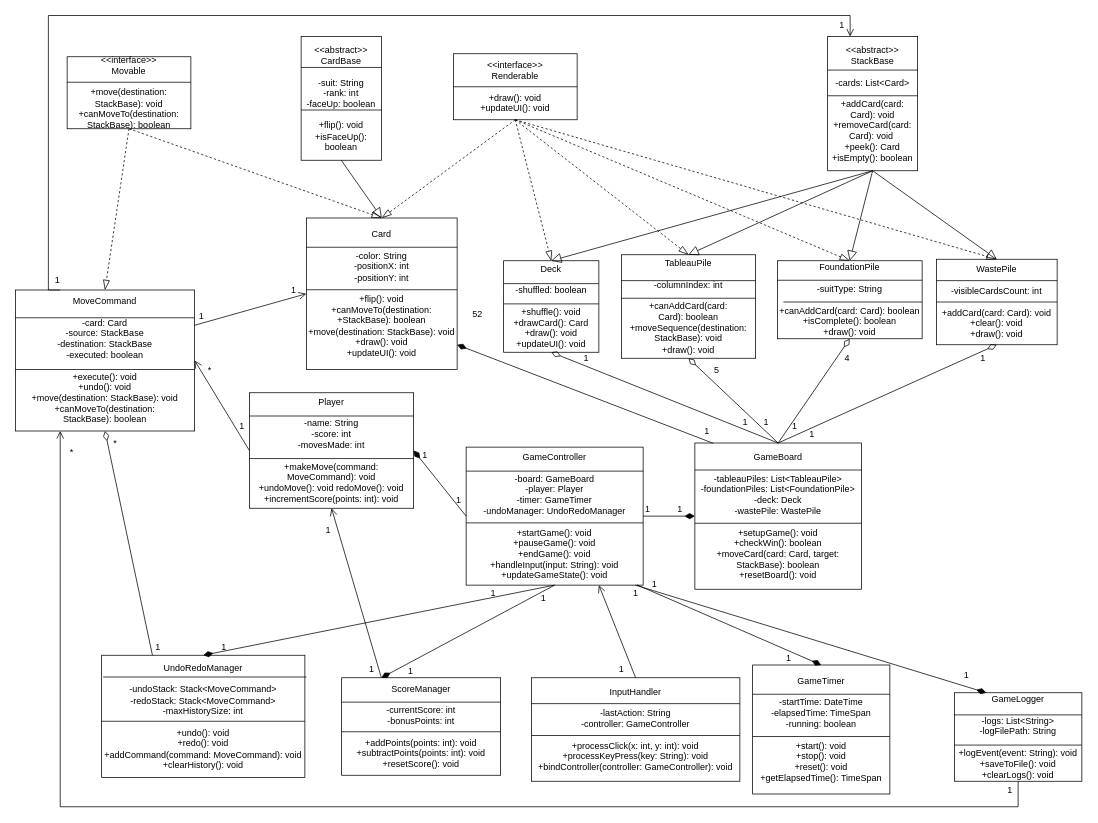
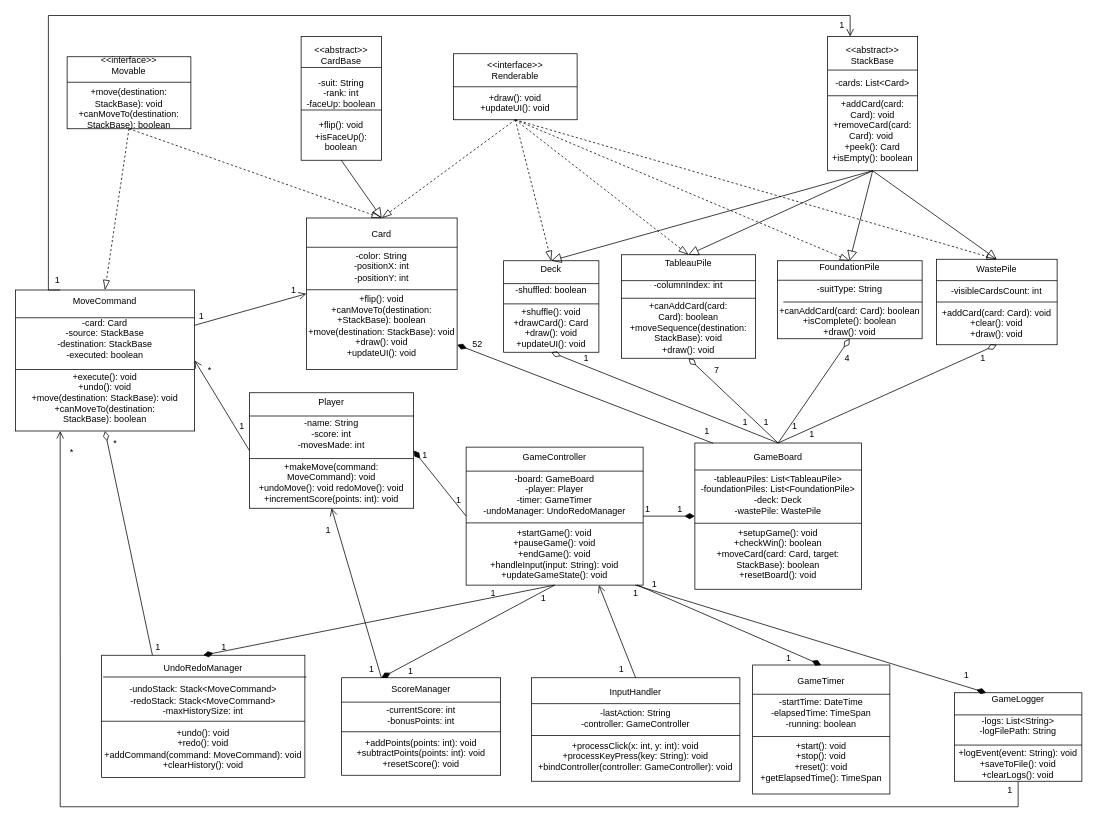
node "52": moved (478, 314) -> (478, 344)
node "5": label "5" -> "7"
